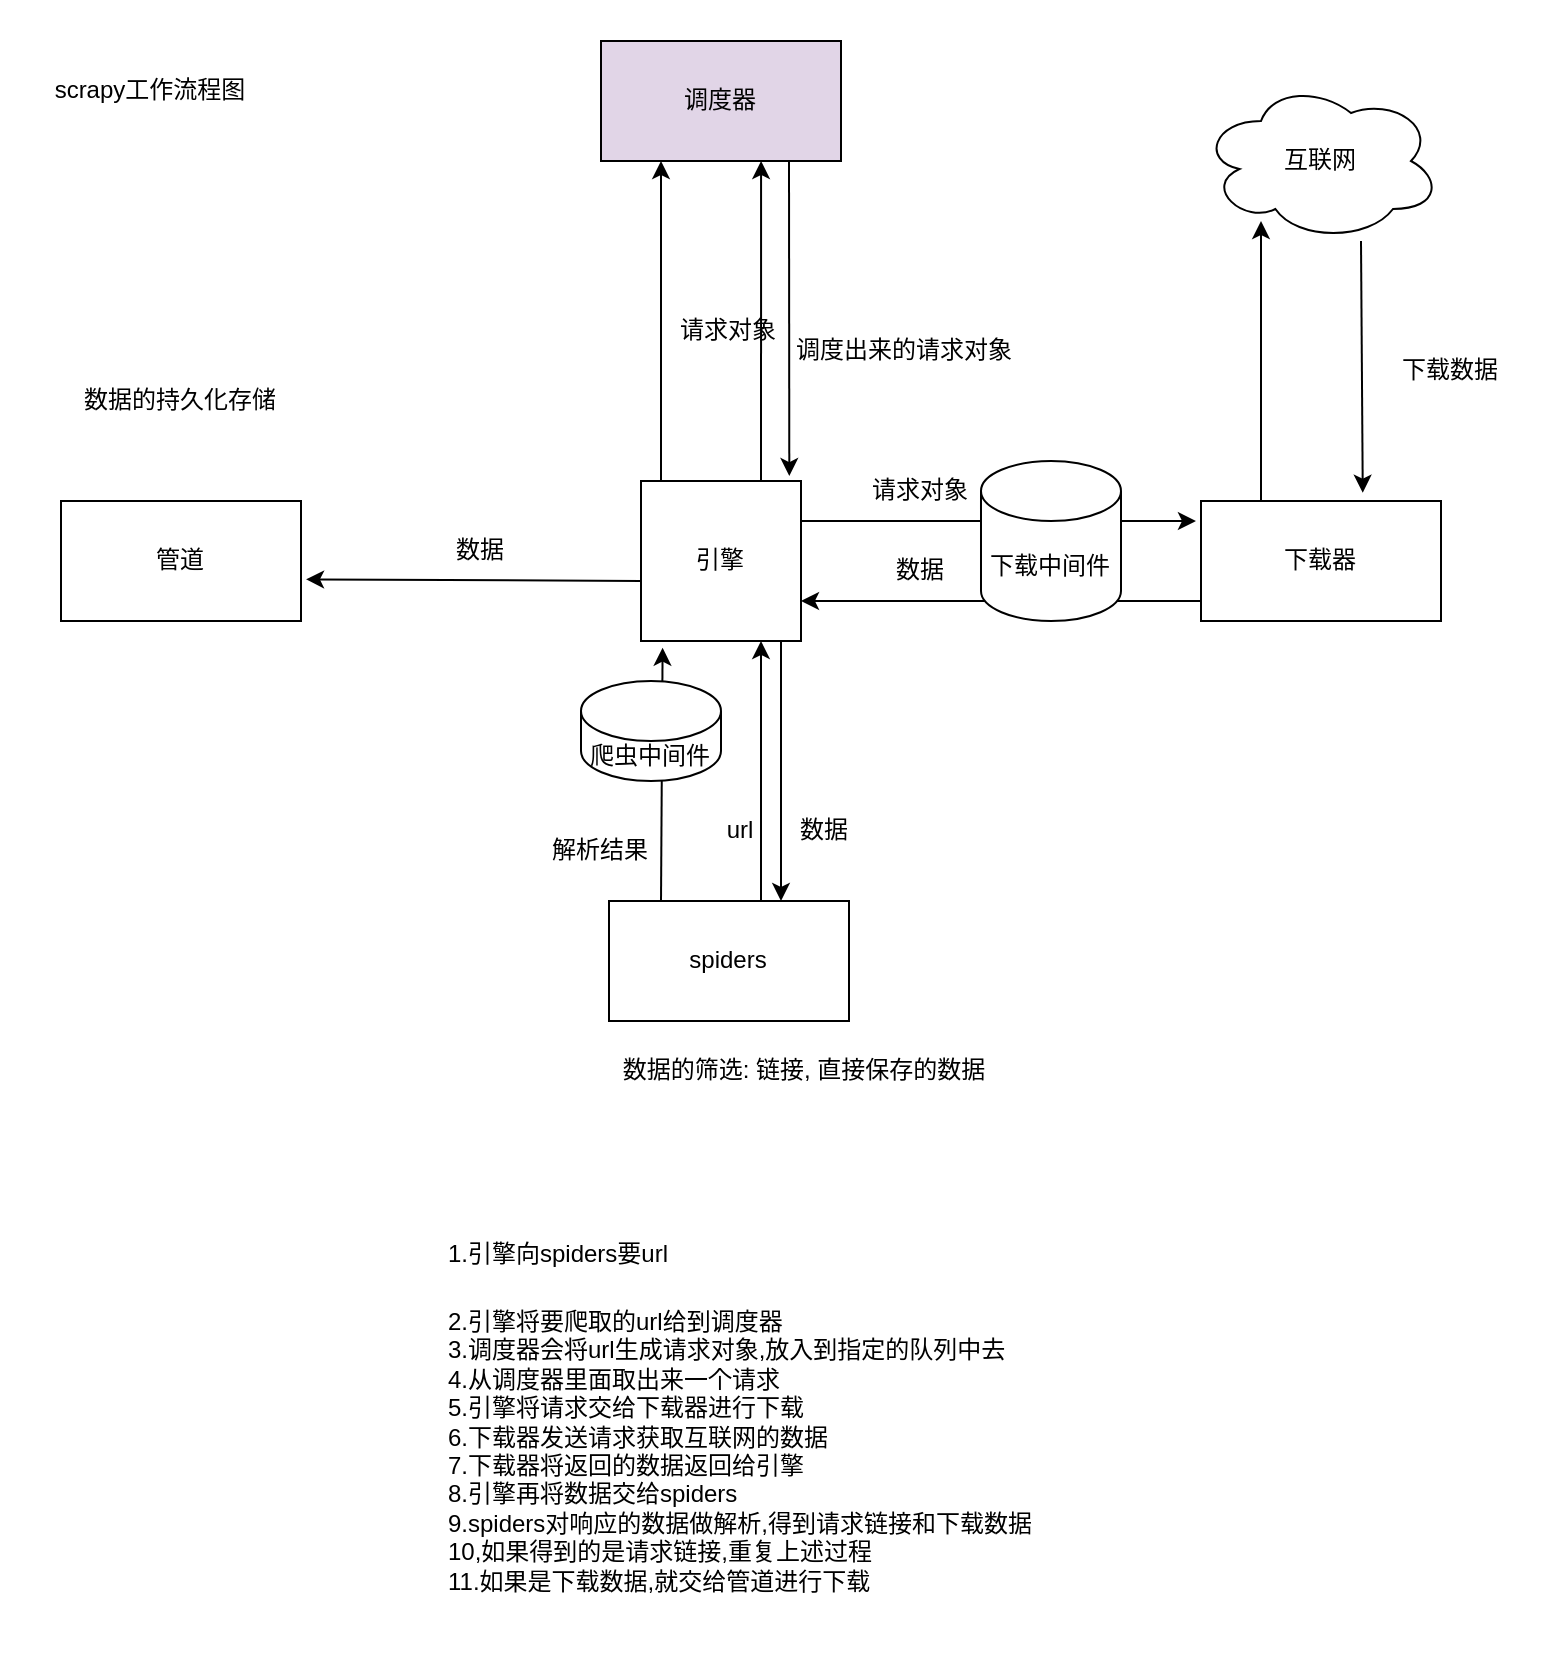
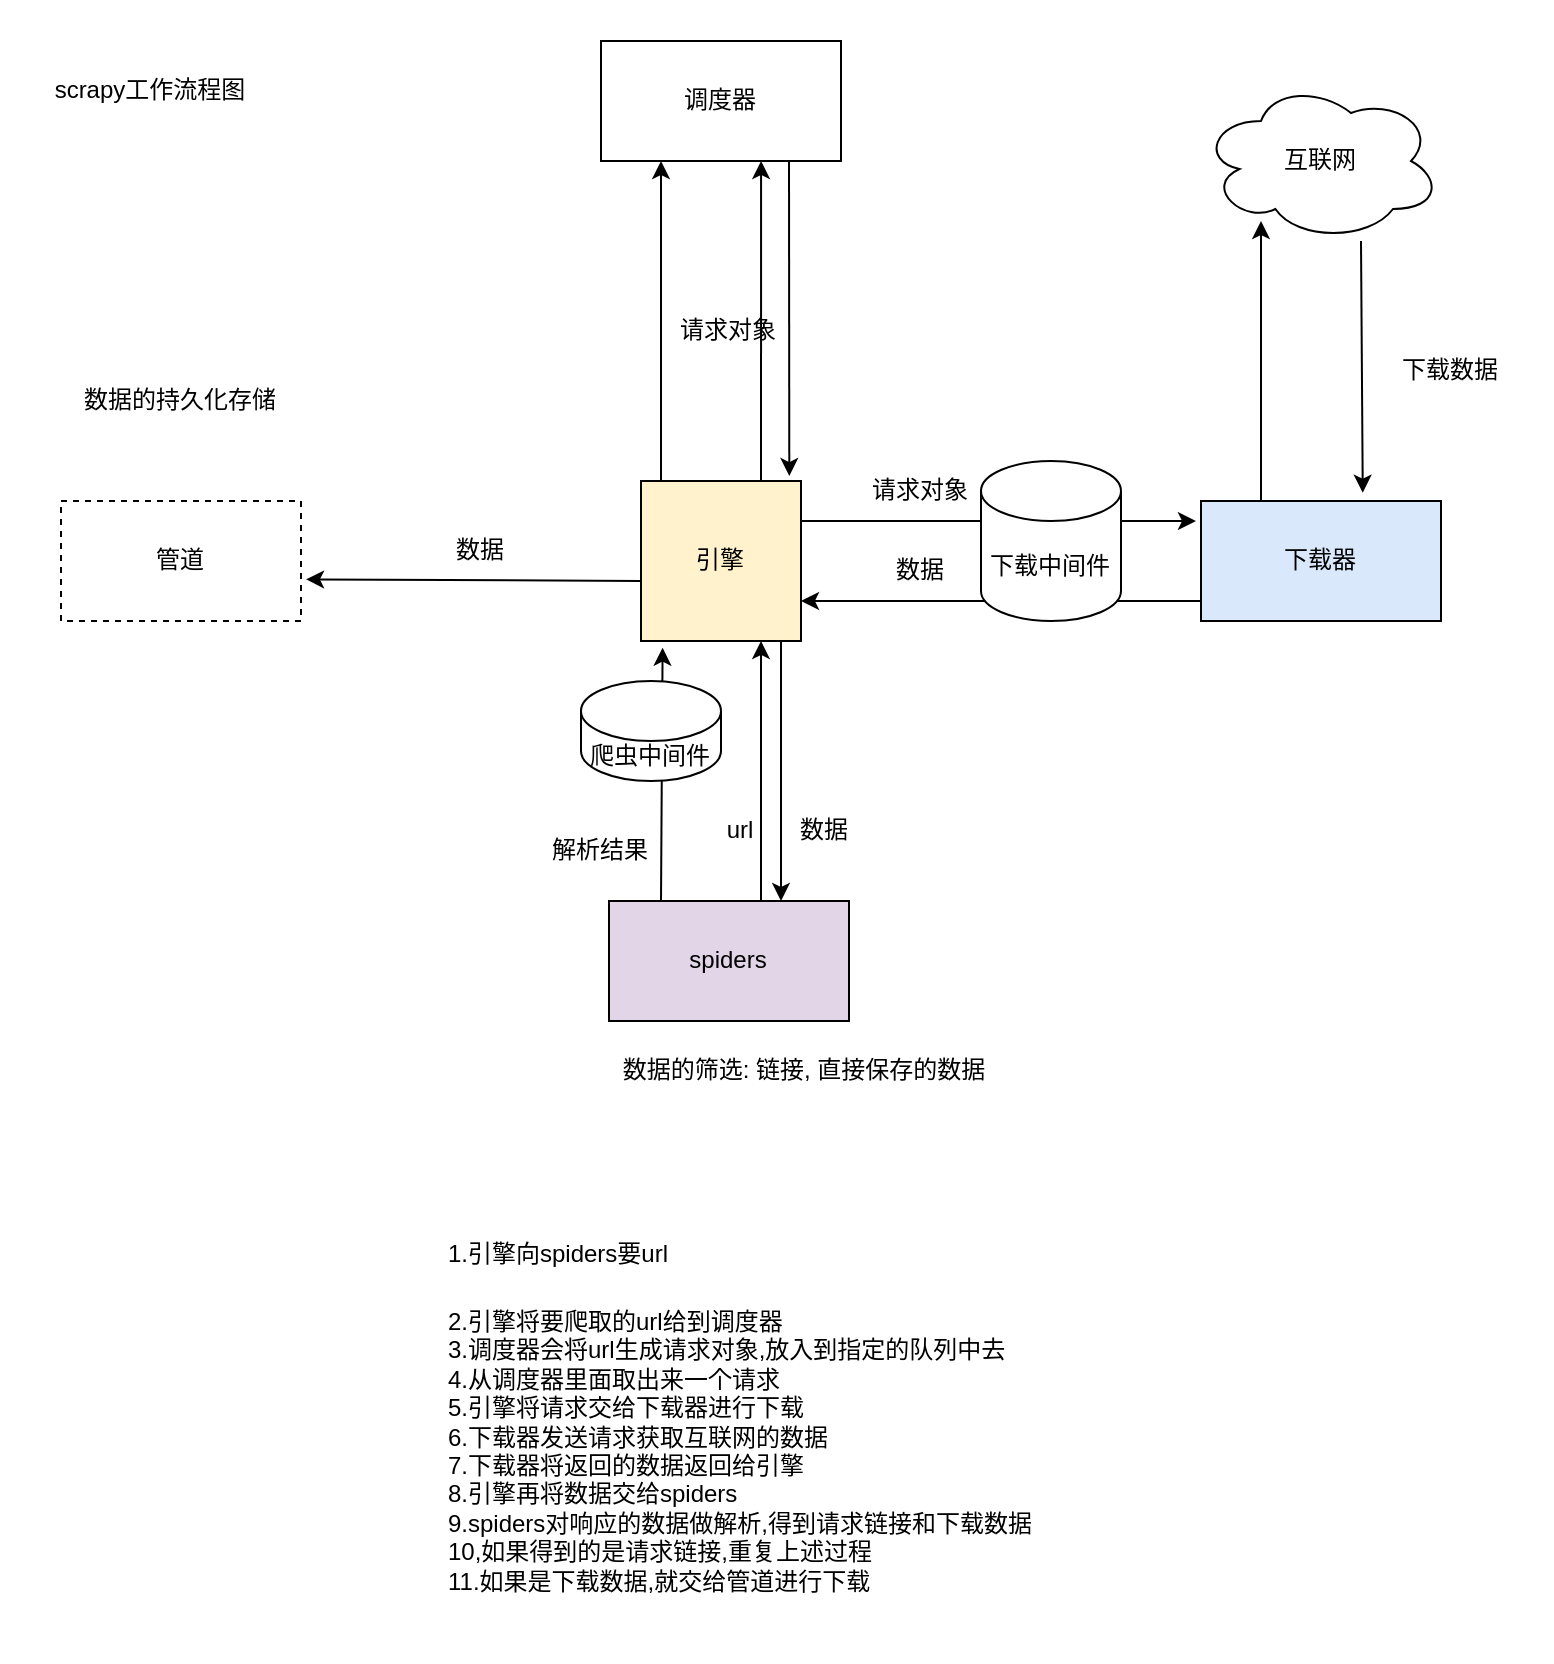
node "调度器": fillcolor #e1d5e7 -> #ffffff
node "调度出来的请求对象": removed
node "管道": style solid -> dashed
node "引擎": fillcolor #ffffff -> #fff2cc
node "下载器": fillcolor #ffffff -> #dae8fc
node "spiders": fillcolor #ffffff -> #e1d5e7
